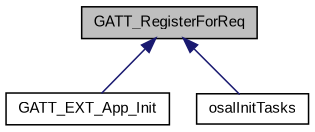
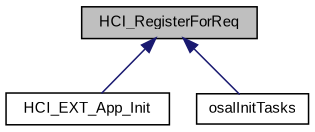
node "GATT_RegisterForReq": label "GATT_RegisterForReq" -> "HCI_RegisterForReq"
node "GATT_EXT_App_Init": label "GATT_EXT_App_Init" -> "HCI_EXT_App_Init"
